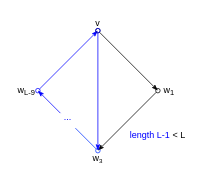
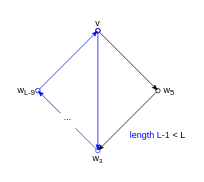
node "w1": label "w1" -> "w5"
